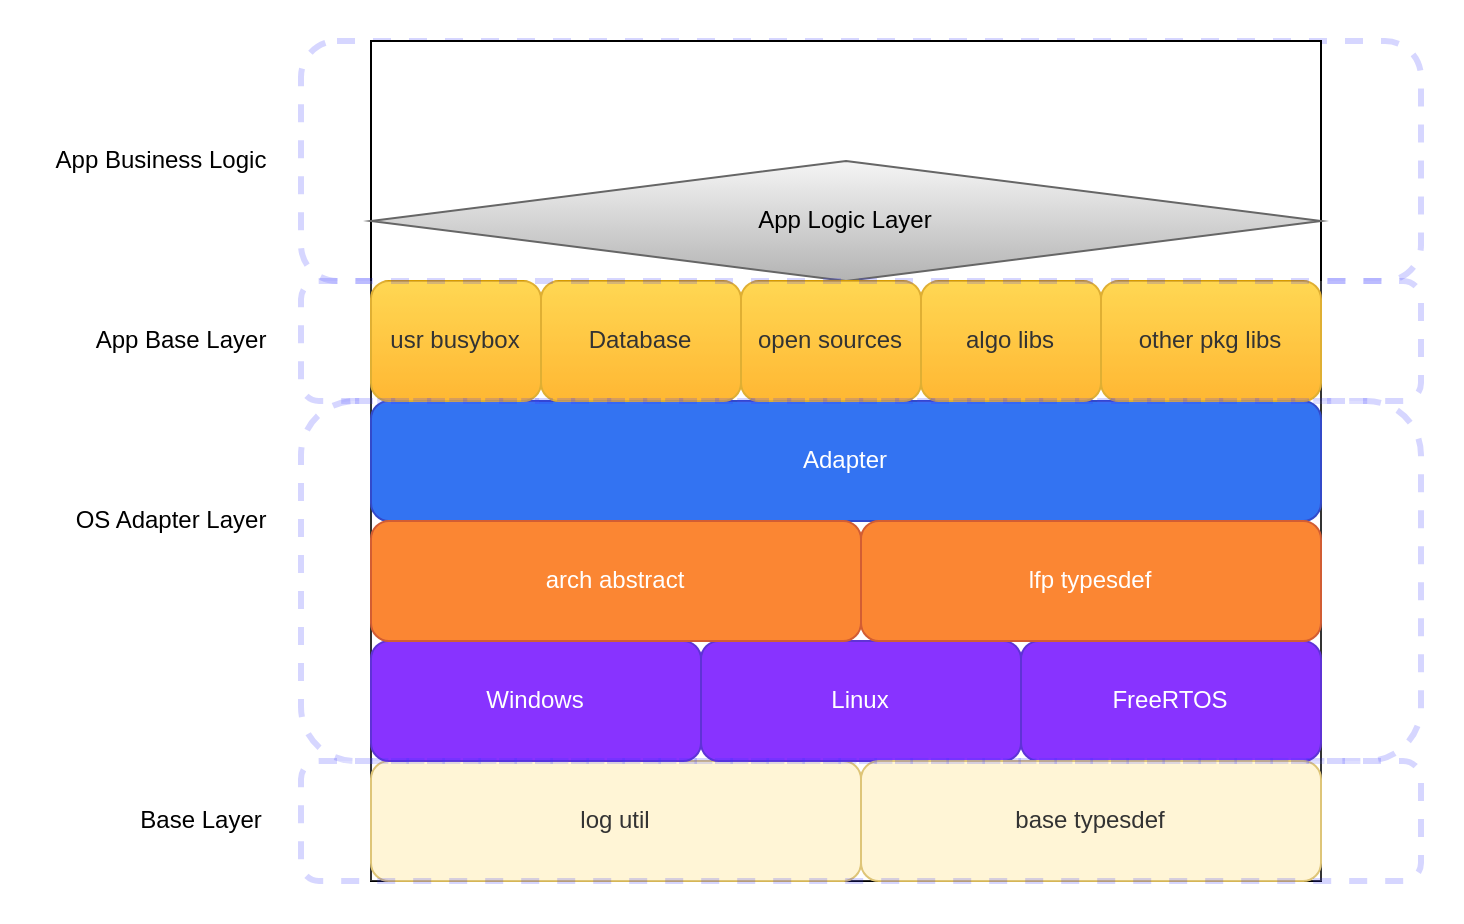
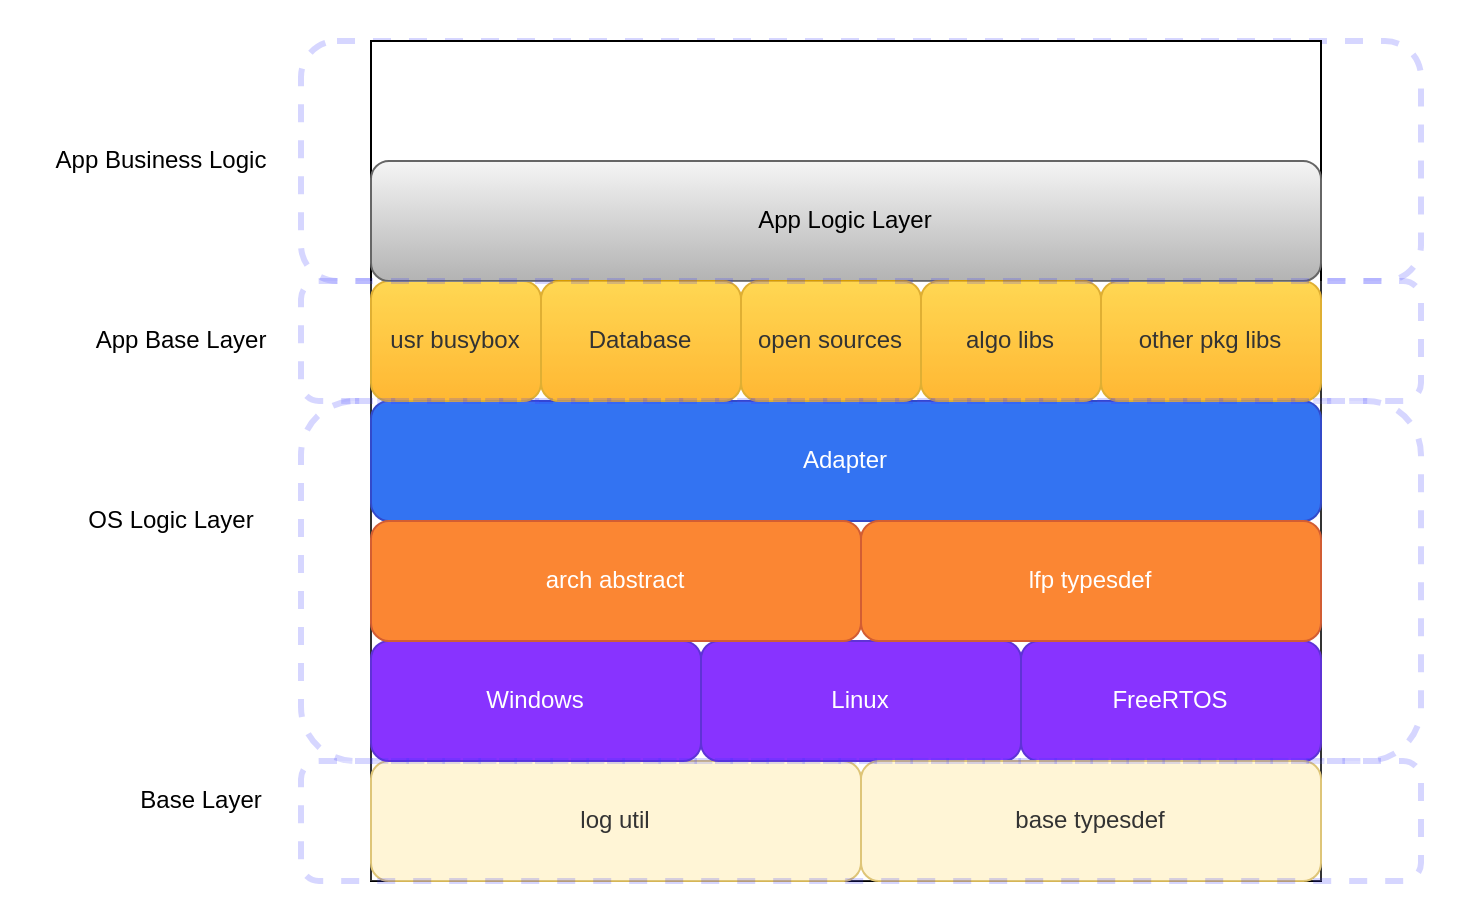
node "App Logic Layer": shape diamond -> rounded rectangle
node "OS Adapter Layer": label "OS Adapter Layer" -> "OS Logic Layer"
node "Base Layer": moved (201, 821) -> (201, 801)
